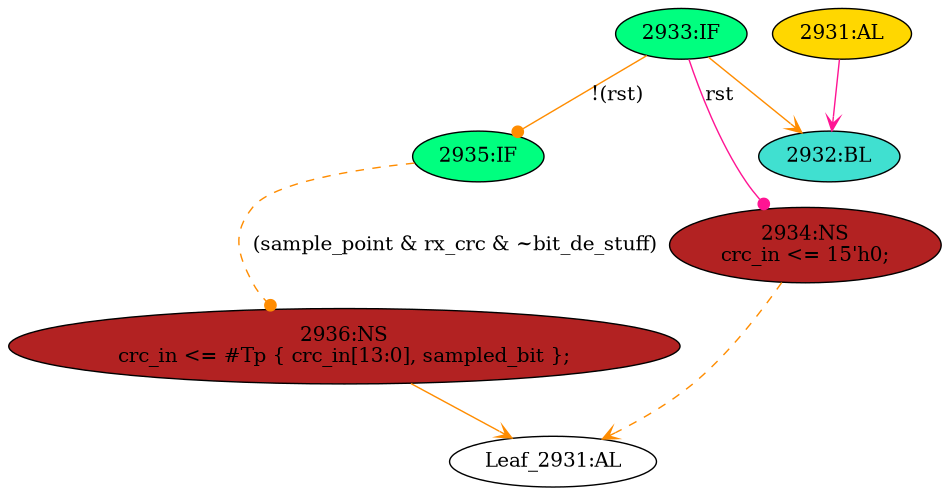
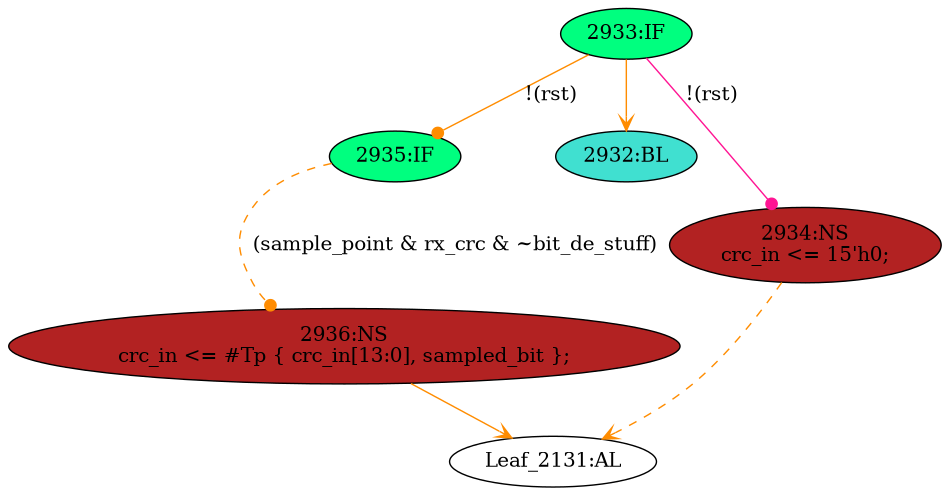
node "2931:AL": removed
edge "2933:IF" -> "2934:NS crc_in <= 15'h0;": label "rst" -> "!(rst)"
node "Leaf_2931:AL": label "Leaf_2931:AL" -> "Leaf_2131:AL"
